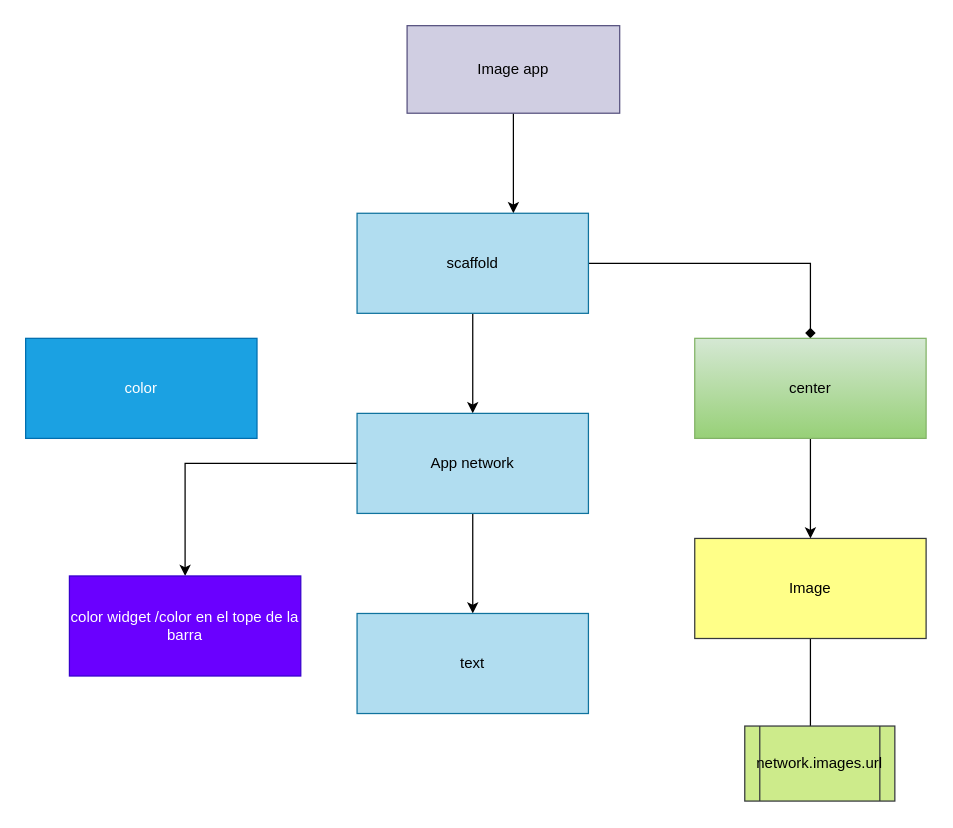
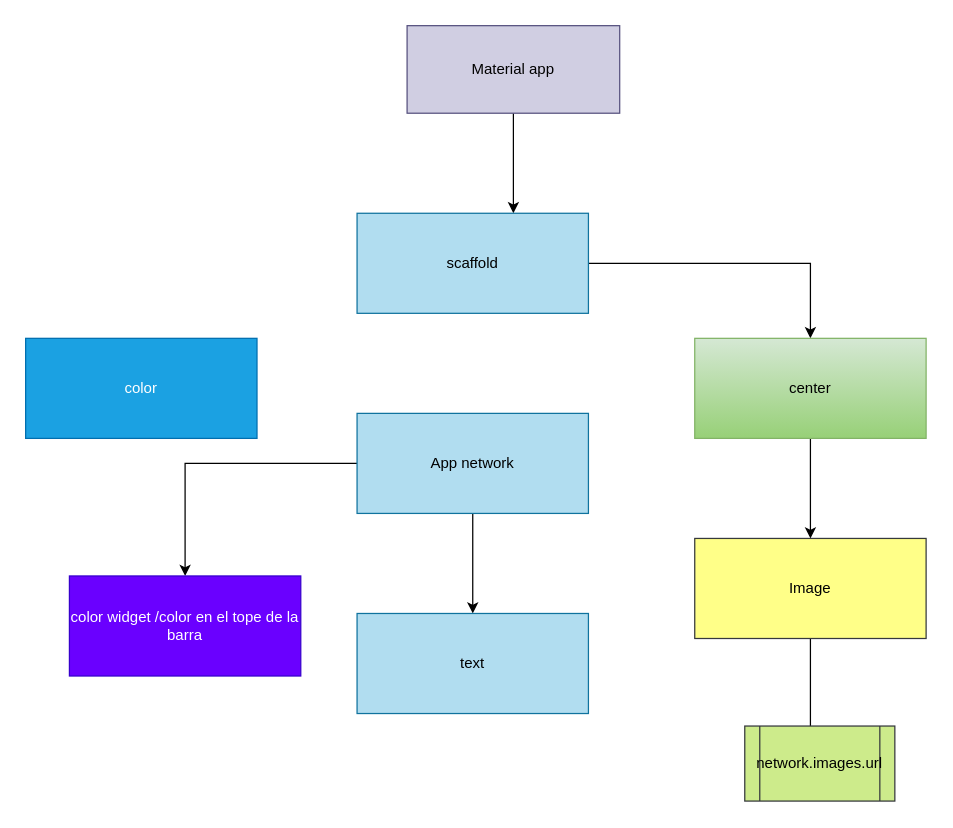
node "Image app": label "Image app" -> "Material app"
edge "scaffold" -> "center": arrowhead diamond -> classic
edge "scaffold" -> "App network": removed
